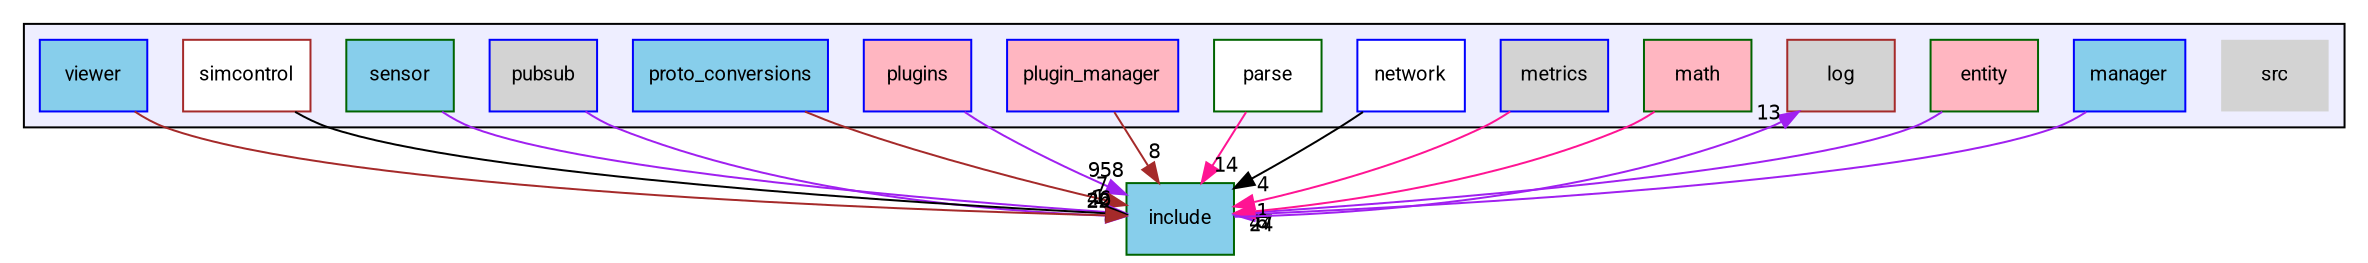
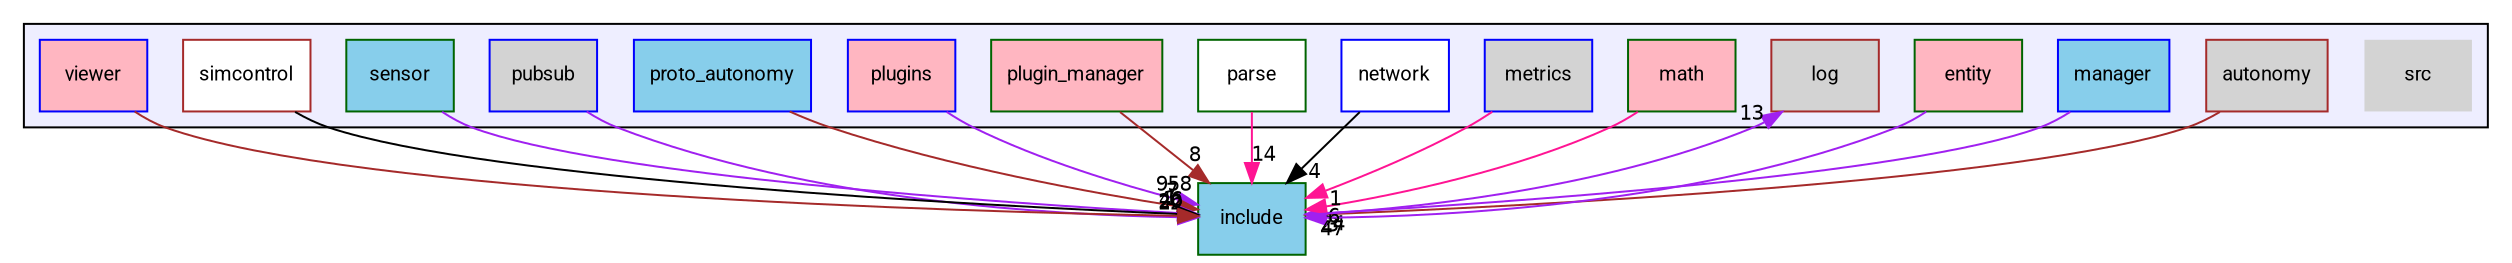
node "viewer": fillcolor skyblue -> lightpink
node "proto_conversions": label "proto_conversions" -> "proto_autonomy"
node "plugin_manager": color blue -> darkgreen
node "autonomy": added
